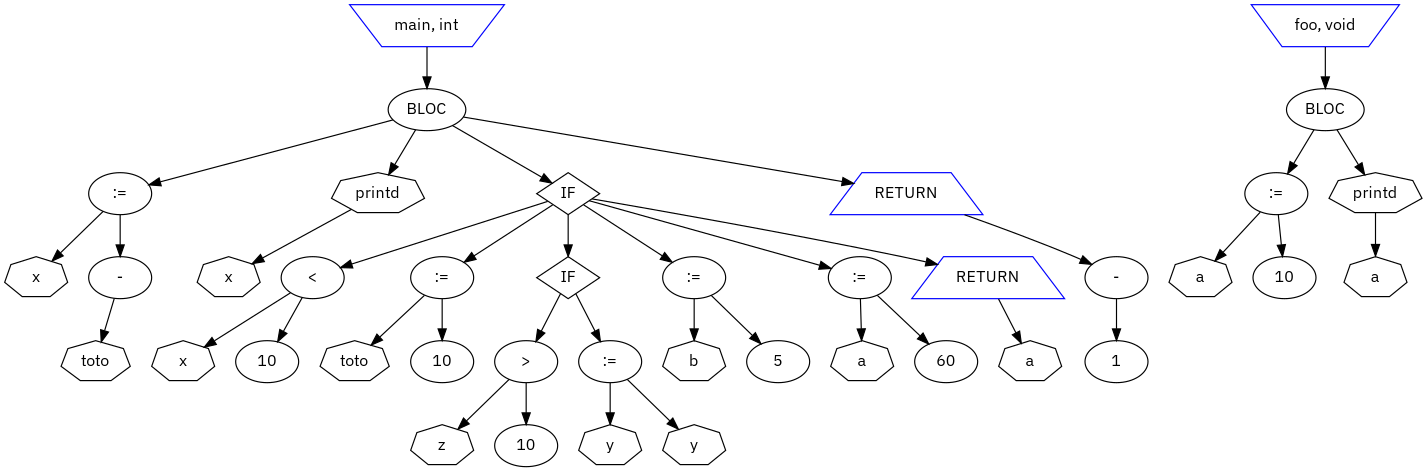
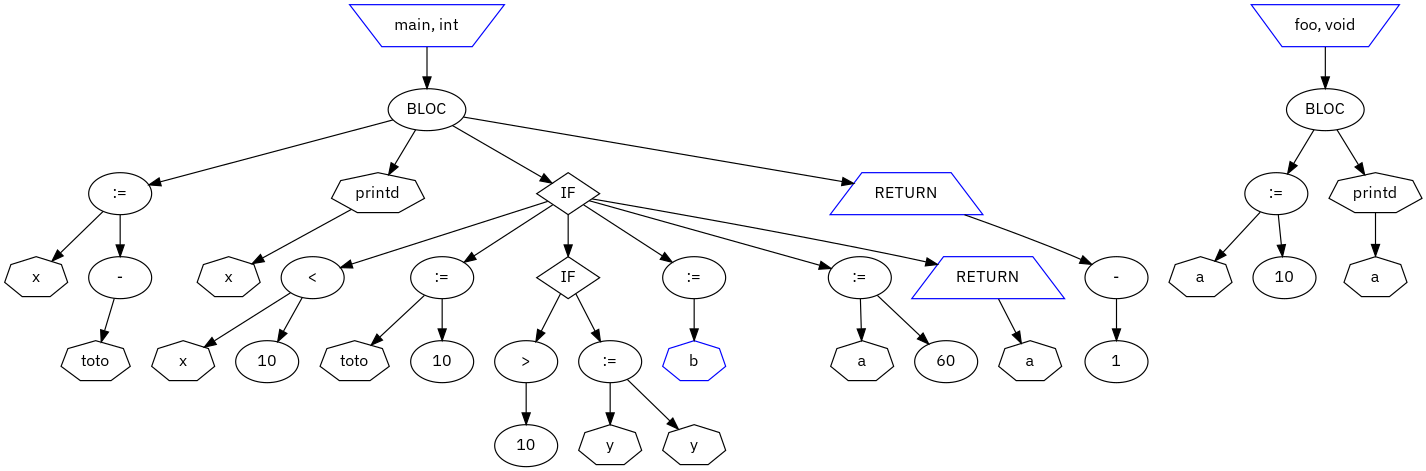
node "b": color black -> blue
node "5": removed
node "z": removed
